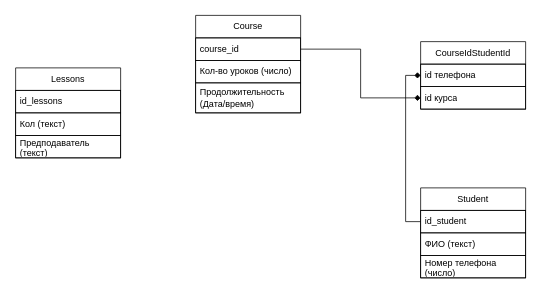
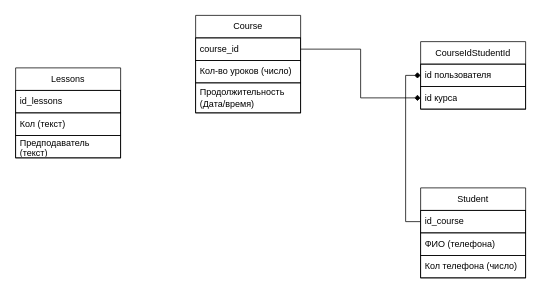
node "id телефона": label "id телефона" -> "id пользователя"
node "id_student": label "id_student" -> "id_course"
node "ФИО (текст)": label "ФИО (текст)" -> "ФИО (телефона)"
node "Номер телефона (число)": label "Номер телефона (число)" -> "Кол телефона (число)"
